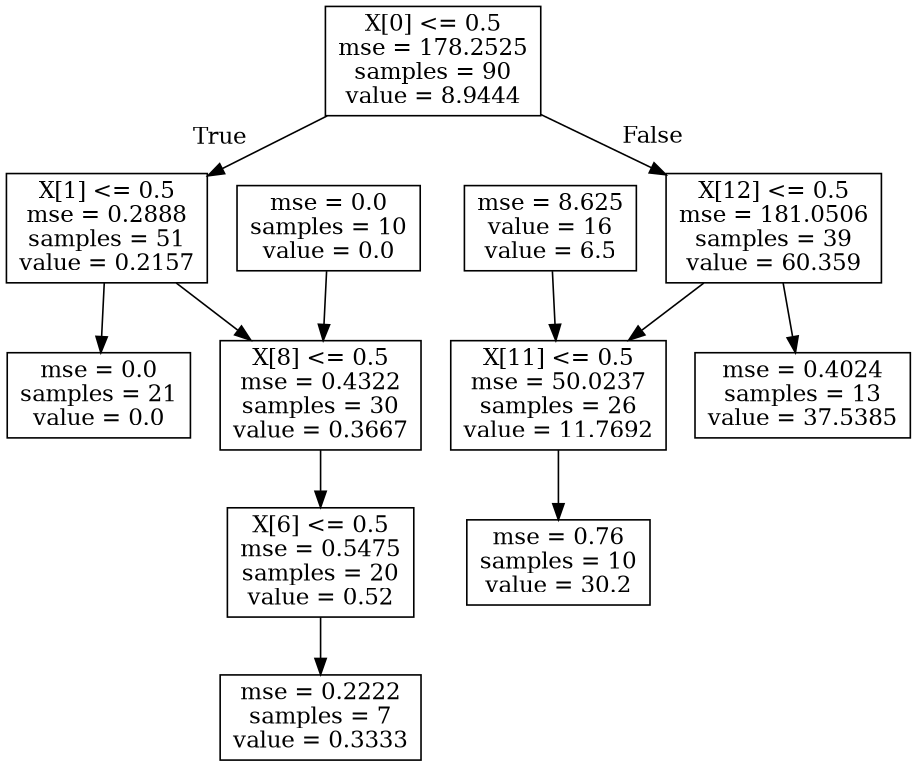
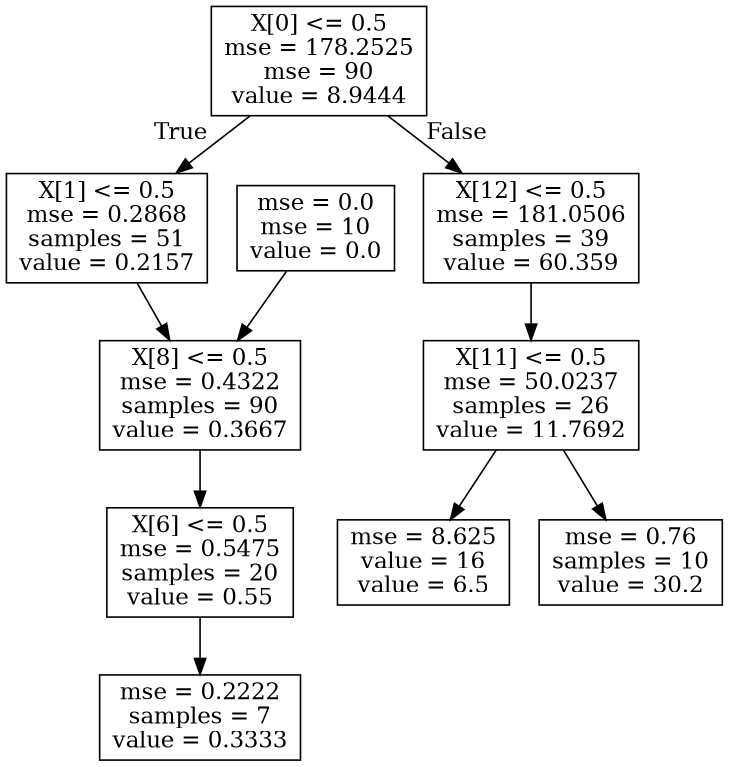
node "X[0] <= 0.5 mse = 178.2525 samples = 90 value = 8.9444": label "X[0] <= 0.5 mse = 178.2525 samples = 90 value = 8.9444" -> "X[0] <= 0.5 mse = 178.2525 mse = 90 value = 8.9444"
node "X[1] <= 0.5 mse = 0.2888 samples = 51 value = 0.2157": label "X[1] <= 0.5 mse = 0.2888 samples = 51 value = 0.2157" -> "X[1] <= 0.5 mse = 0.2868 samples = 51 value = 0.2157"
node "mse = 0.0 samples = 10 value = 0.0": label "mse = 0.0 samples = 10 value = 0.0" -> "mse = 0.0 mse = 10 value = 0.0"
edge "mse = 8.625 value = 16 value = 6.5" -> "X[11] <= 0.5 mse = 50.0237 samples = 26 value = 11.7692": reversed
node "mse = 0.0 samples = 21 value = 0.0": removed
node "X[8] <= 0.5 mse = 0.4322 samples = 30 value = 0.3667": label "X[8] <= 0.5 mse = 0.4322 samples = 30 value = 0.3667" -> "X[8] <= 0.5 mse = 0.4322 samples = 90 value = 0.3667"
node "mse = 0.4024 samples = 13 value = 37.5385": removed
node "X[6] <= 0.5 mse = 0.5475 samples = 20 value = 0.52": label "X[6] <= 0.5 mse = 0.5475 samples = 20 value = 0.52" -> "X[6] <= 0.5 mse = 0.5475 samples = 20 value = 0.55"
